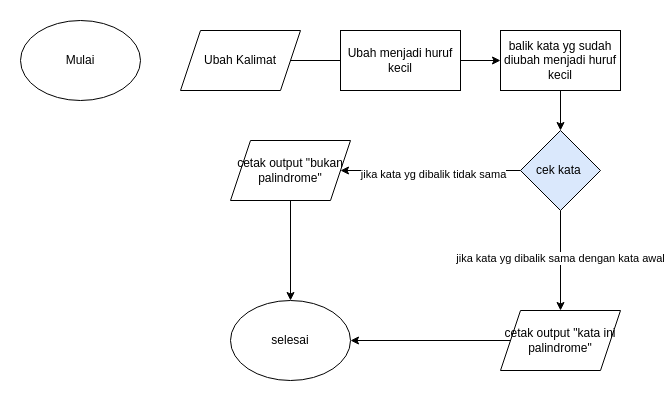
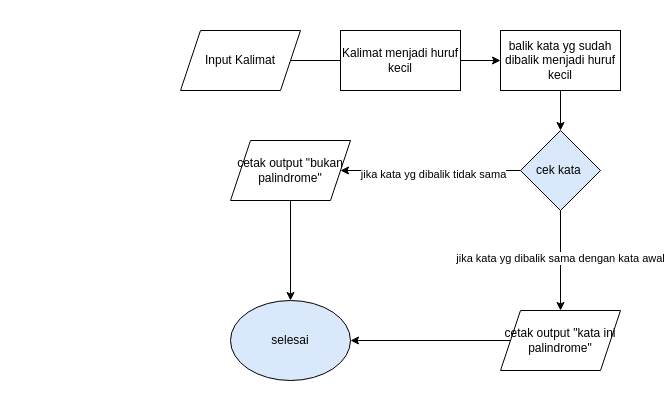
node "Mulai": removed
node "Ubah Kalimat": label "Ubah Kalimat" -> "Input Kalimat"
node "Ubah menjadi huruf kecil": label "Ubah menjadi huruf kecil" -> "Kalimat menjadi huruf kecil"
node "balik kata yg sudah diubah menjadi huruf kecil": label "balik kata yg sudah diubah menjadi huruf kecil" -> "balik kata yg sudah dibalik menjadi huruf kecil"
node "selesai": fillcolor #ffffff -> #dae8fc
